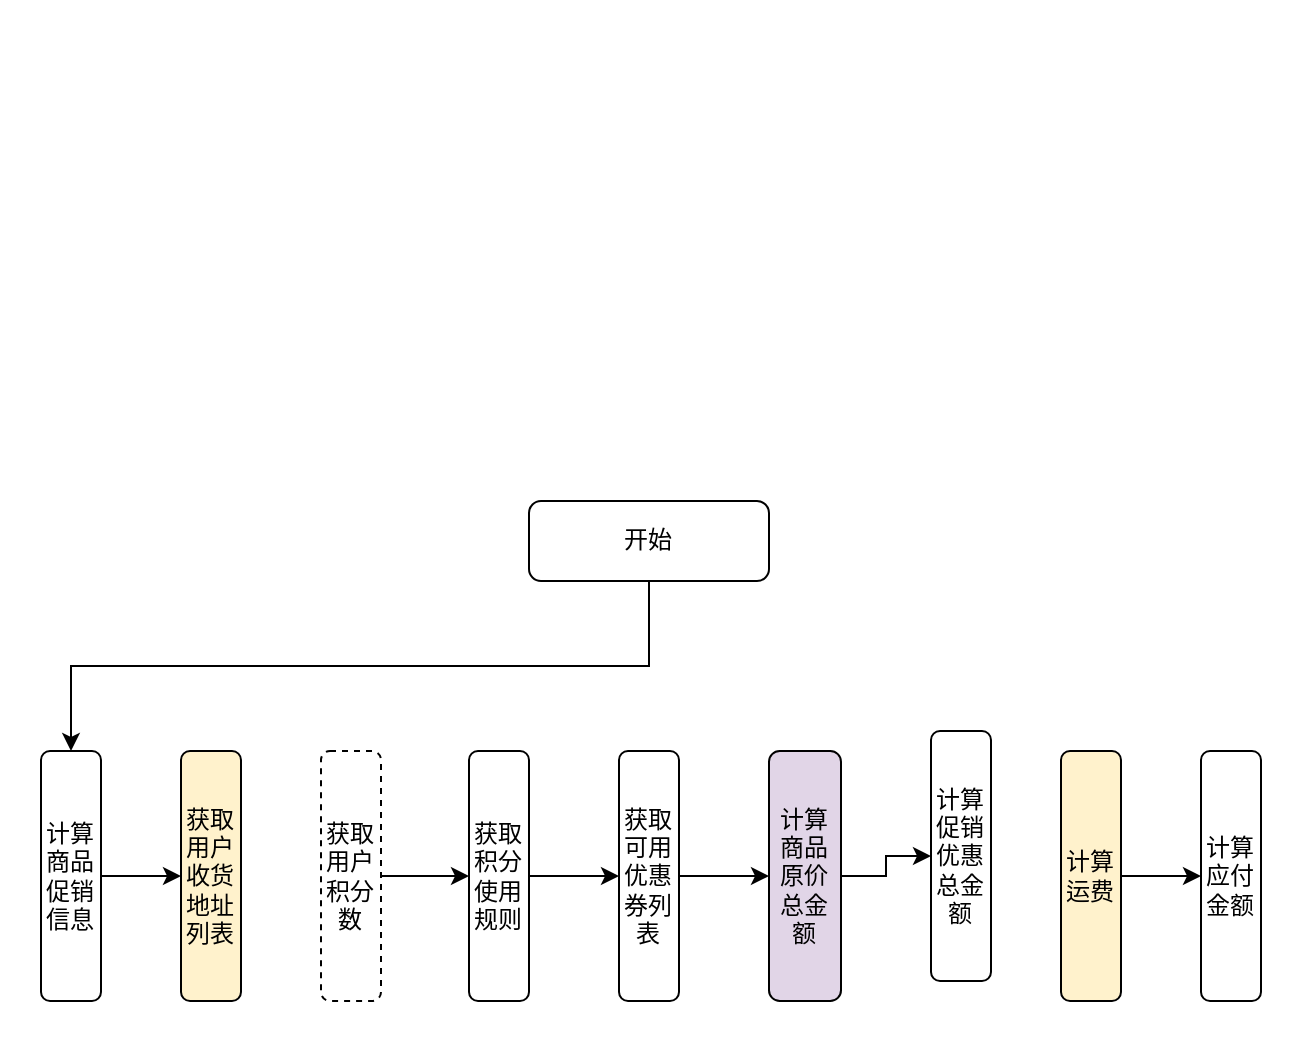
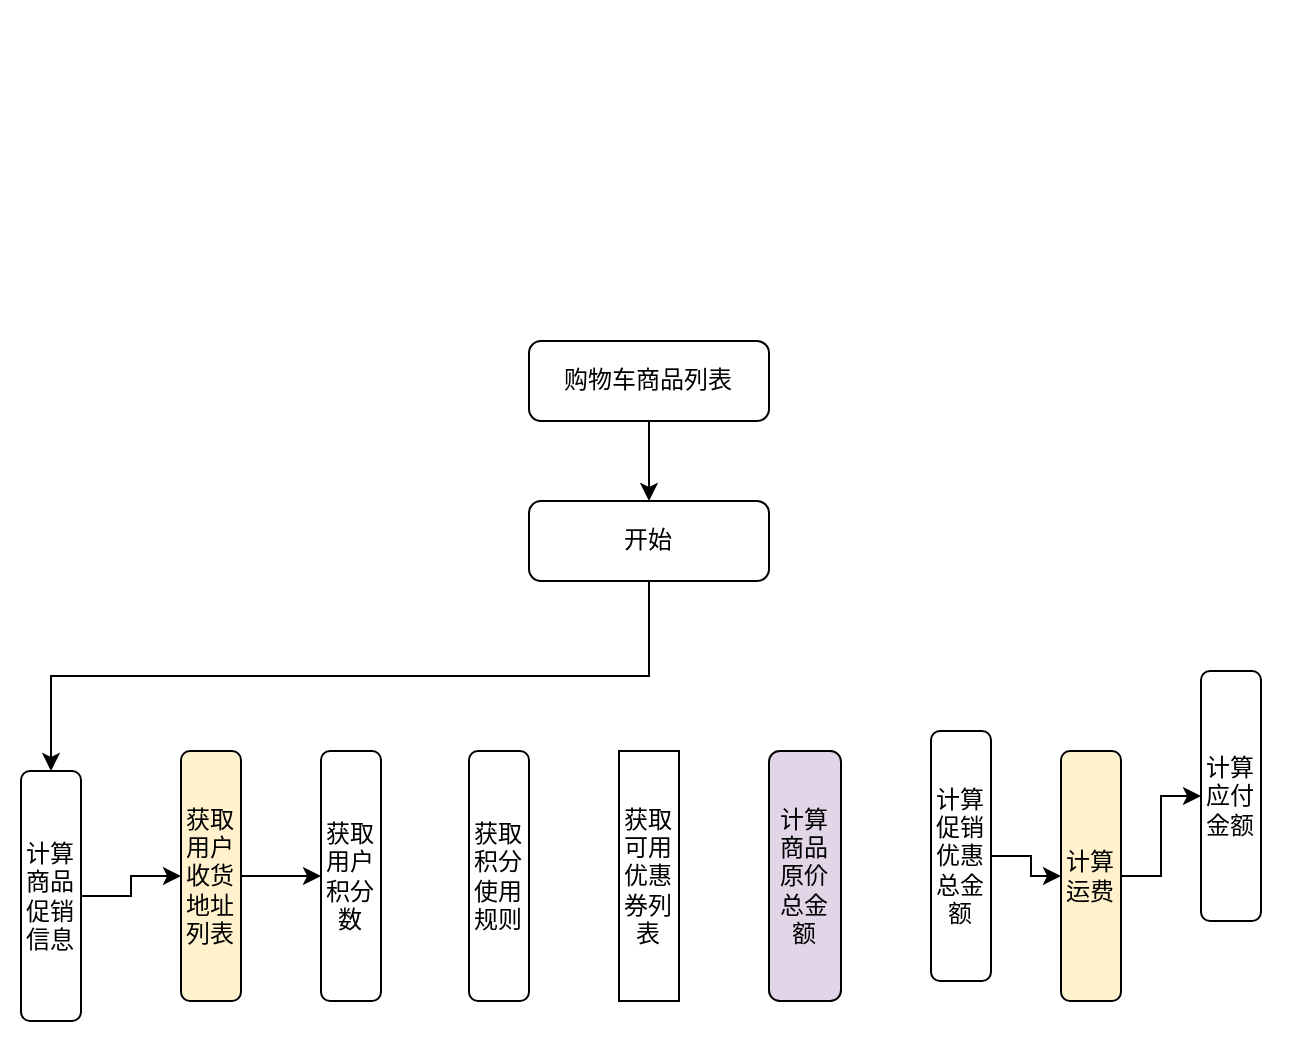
node "购物车商品列表": added
edge "购物车商品列表" -> "开始": added
edge "计算促销优惠总金额" -> "计算运费": added
edge "计算商品原价总金额" -> "计算促销优惠总金额": removed
node "计算商品促销信息": moved (71, 876) -> (51, 896)
edge "获取用户收货地址列表" -> "获取用户积分数": added
node "获取用户积分数": style dashed -> solid
edge "获取用户积分数" -> "获取积分使用规则": removed
edge "获取积分使用规则" -> "获取可用优惠券列表": removed
node "获取可用优惠券列表": shape rounded rectangle -> rectangle
edge "获取可用优惠券列表" -> "计算商品原价总金额": removed
node "计算应付金额": moved (1231, 876) -> (1231, 796)
